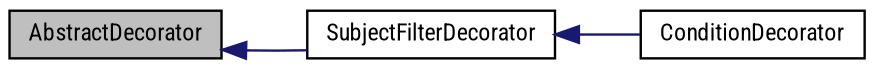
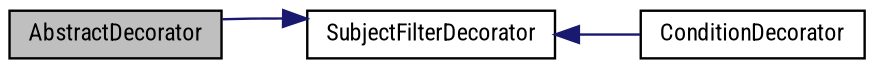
edge "SubjectFilterDecorator" -> "AbstractDecorator": reversed
